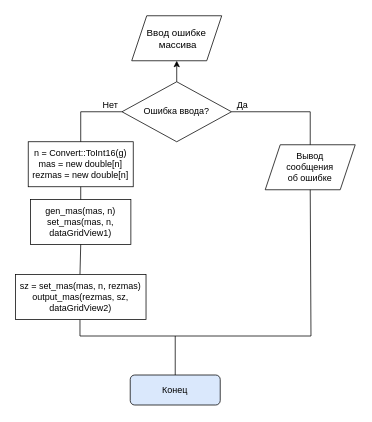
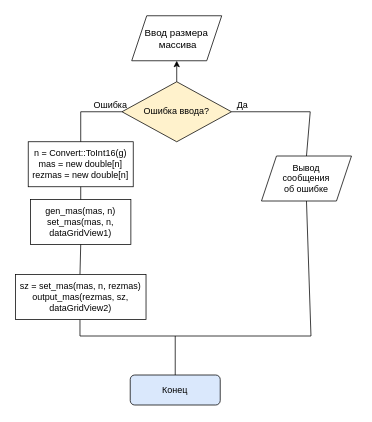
node "Ввод ошибке массива": label "Ввод ошибке массива" -> "Ввод размера массива"
node "Нет": label "Нет" -> "Ошибка"
node "Ошибка ввода?": fillcolor #ffffff -> #fff2cc
node "Вывод сообщения об ошибке": moved (310, 167) -> (306, 178)
